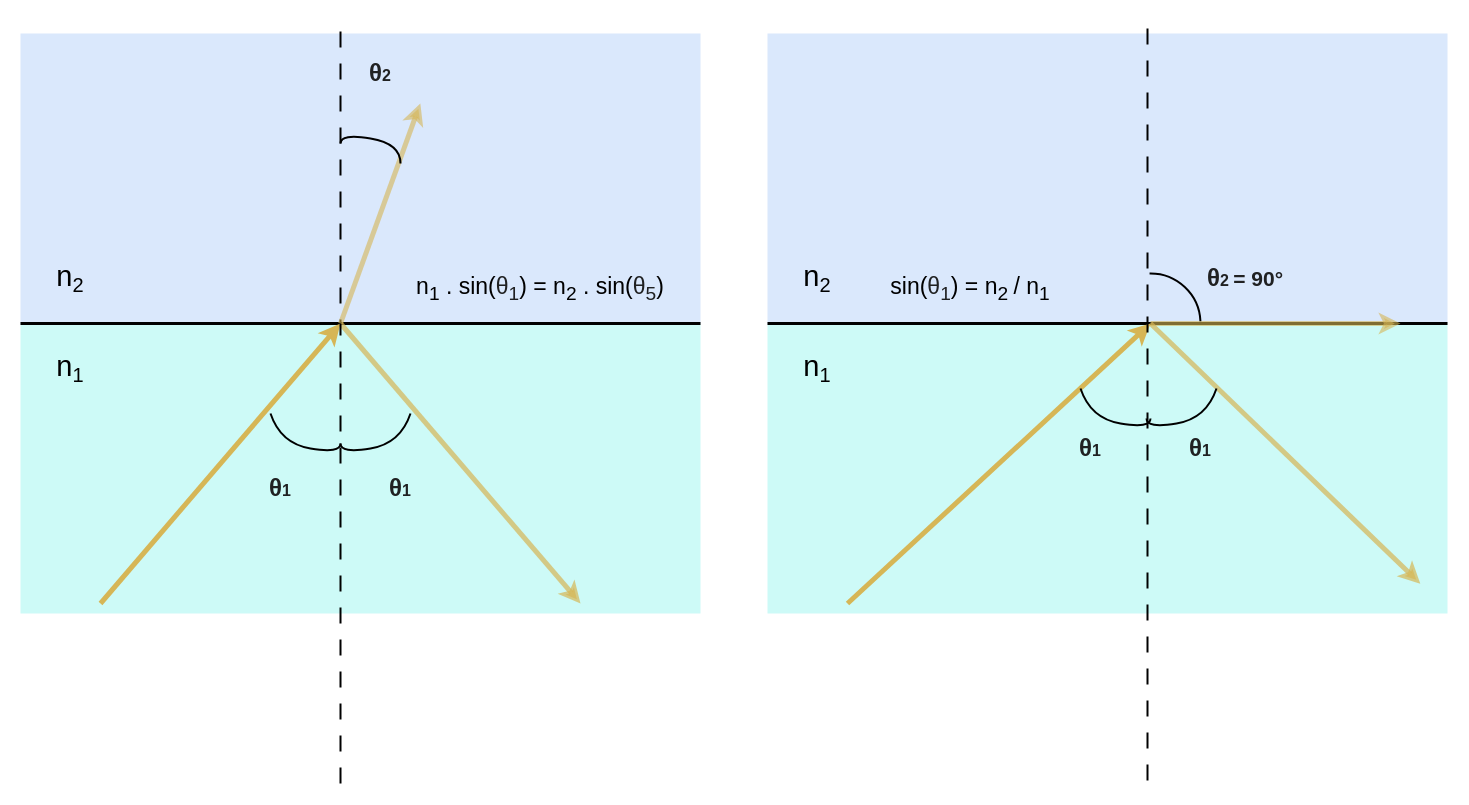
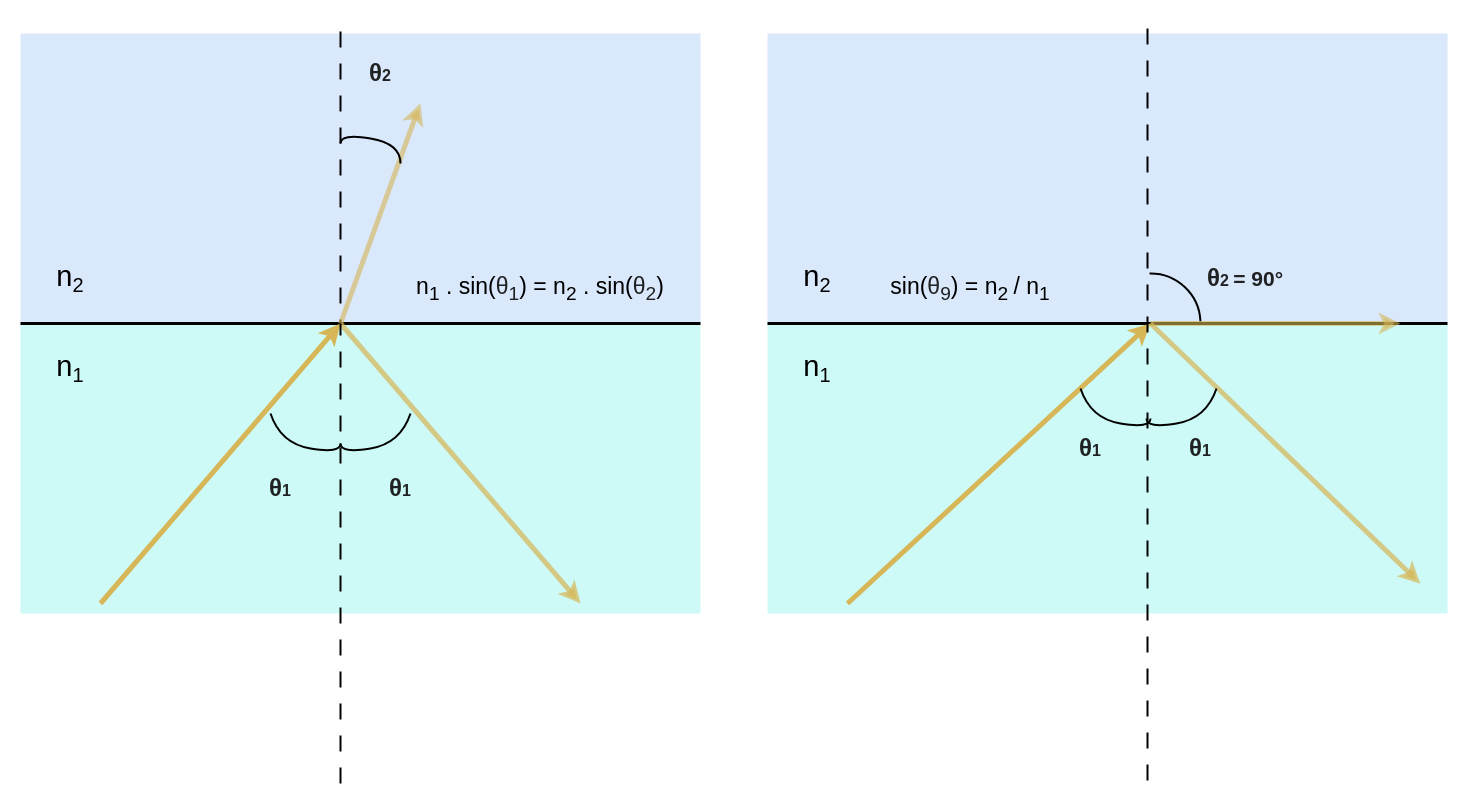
node "n1 . sin(θ1) = n2 . sin(θ5)": label "n1 . sin(θ1) = n2 . sin(θ5)" -> "n1 . sin(θ1) = n2 . sin(θ2)"
node "sin(θ1) = n2 / n1": label "sin(θ1) = n2 / n1" -> "sin(θ9) = n2 / n1"
